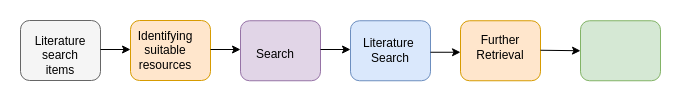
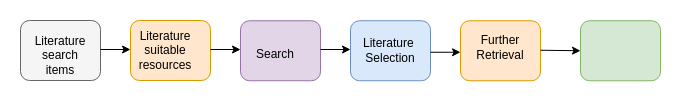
node "Identifying suitable resources": label "Identifying suitable resources" -> "Literature suitable resources"
node "Literature Search": label "Literature Search" -> "Literature Selection"
